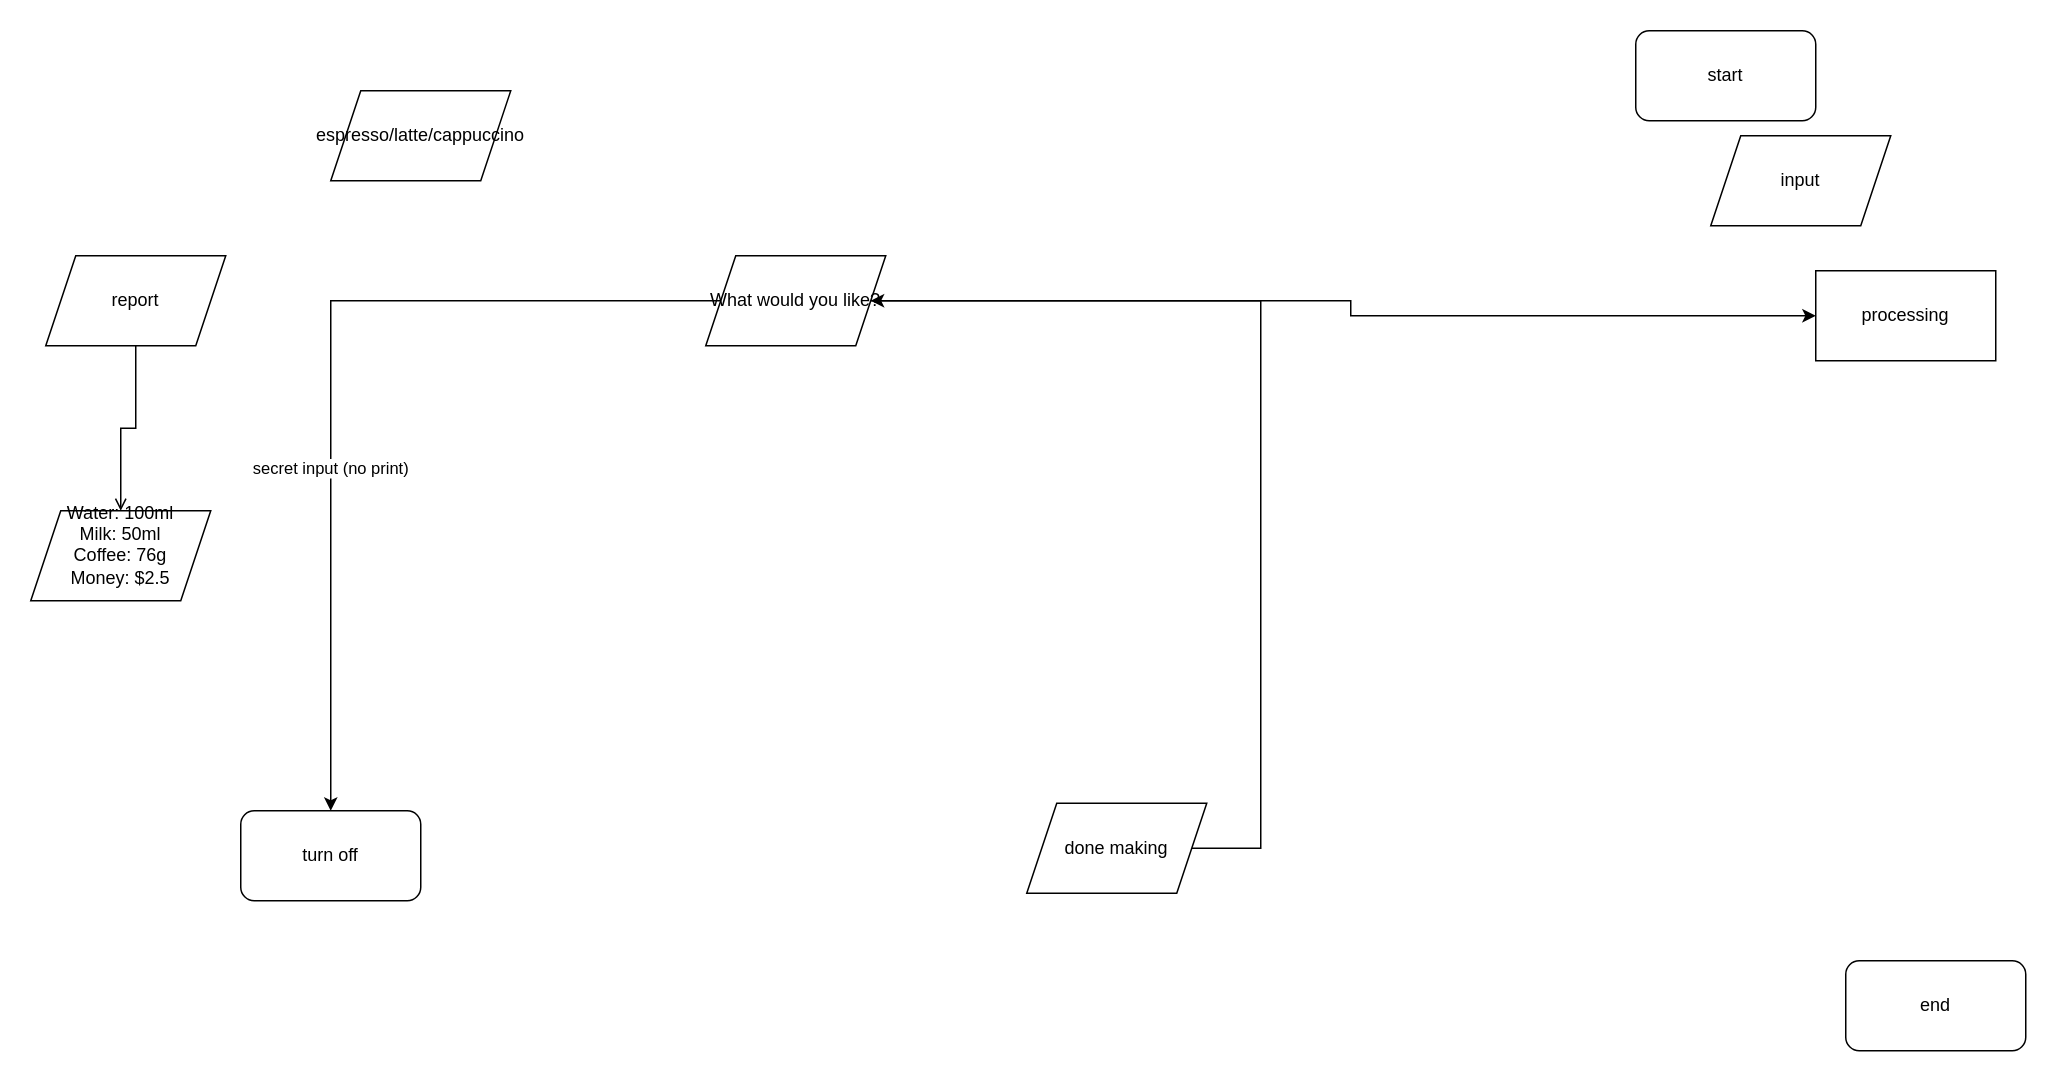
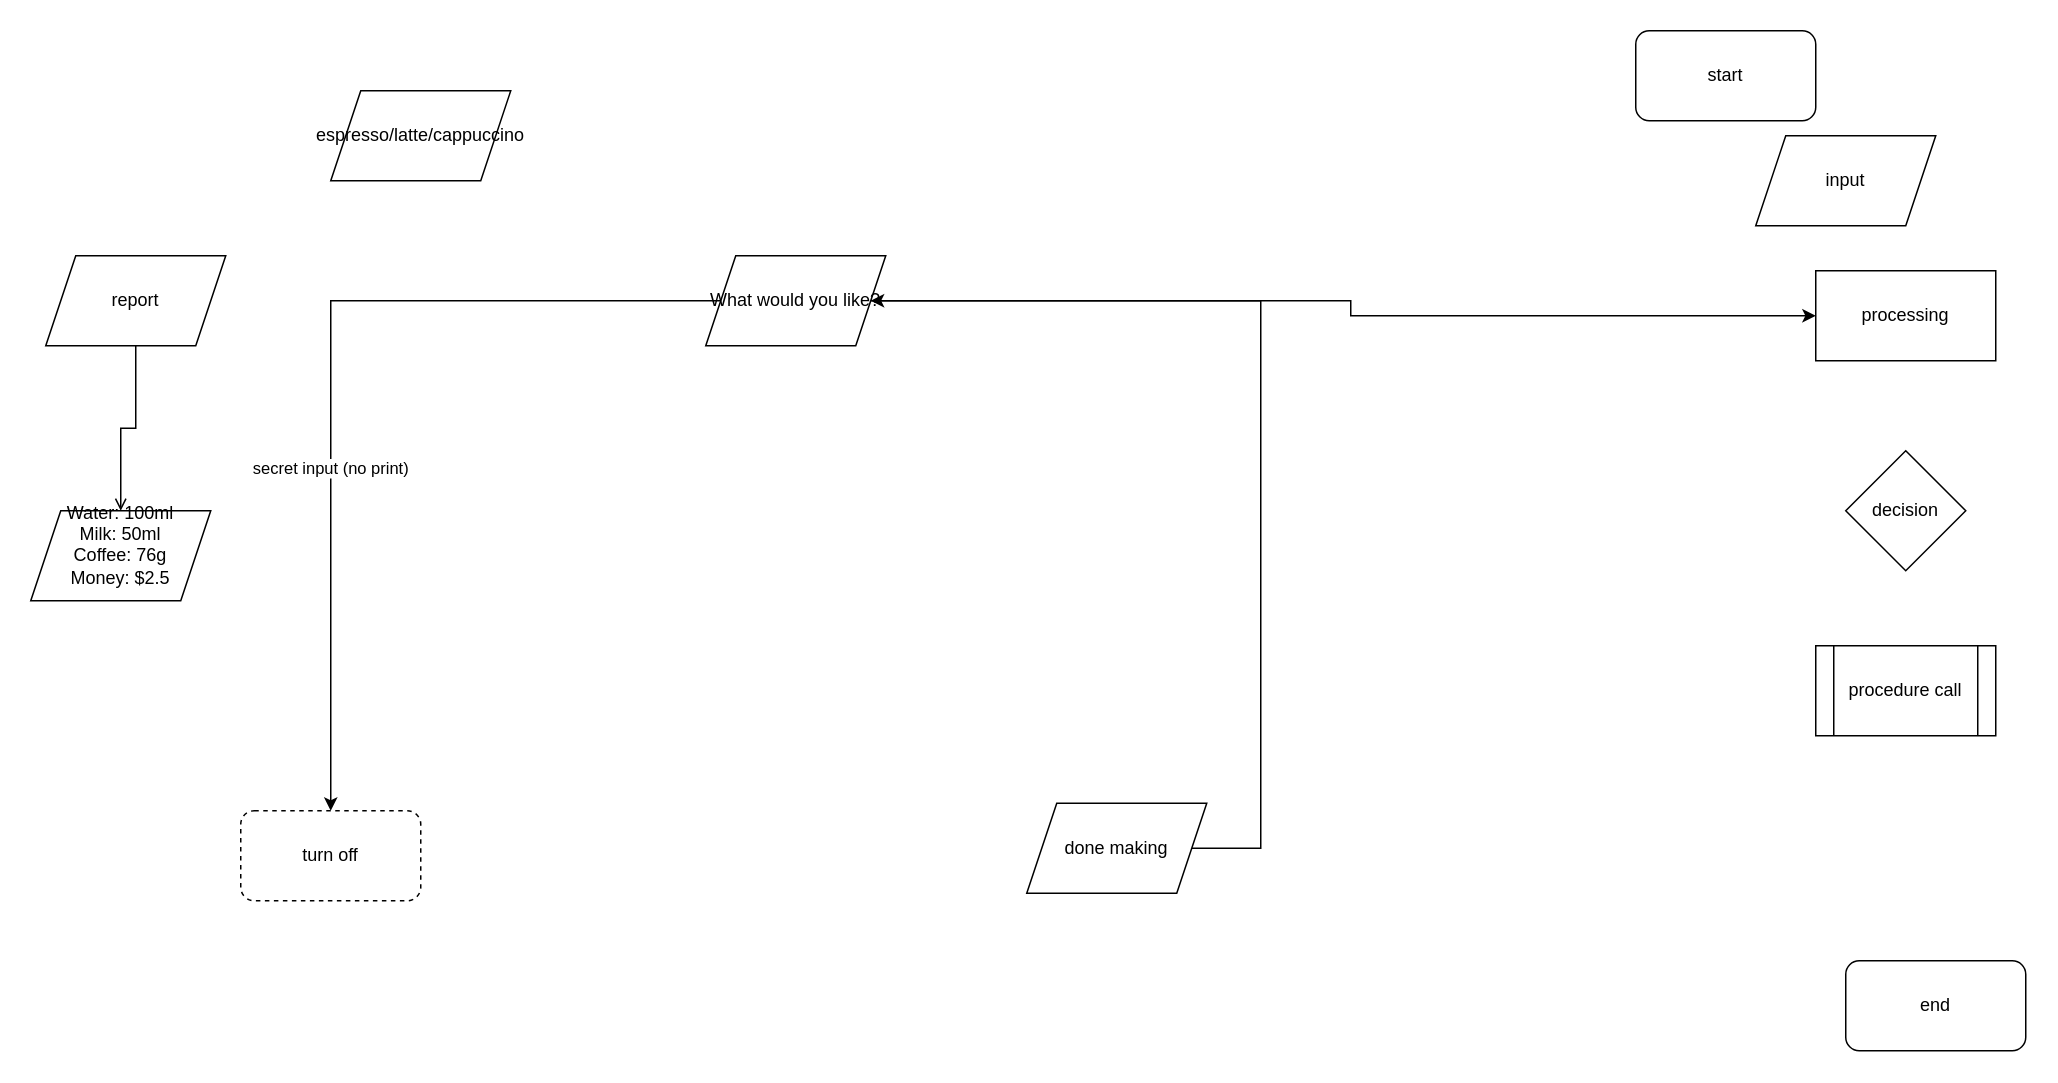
node "input": moved (1801, 181) -> (1846, 181)
node "decision": added
node "procedure call": added
node "turn off": style solid -> dashed
